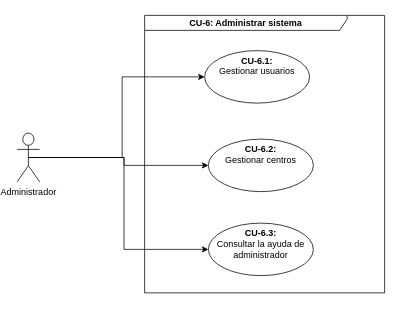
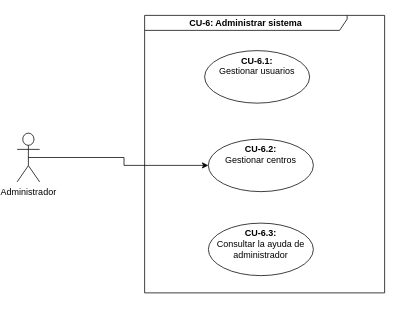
edge "Administrador" -> "CU-6.1: Gestionar usuarios": removed
edge "Administrador" -> "CU-6.3: Consultar la ayuda de administrador": removed
